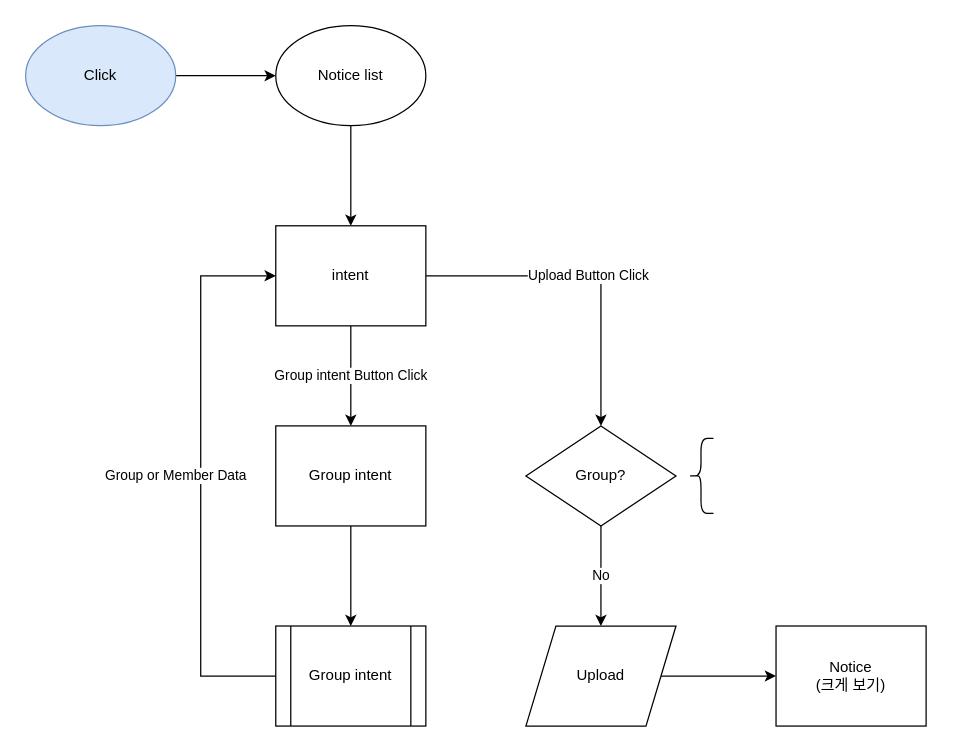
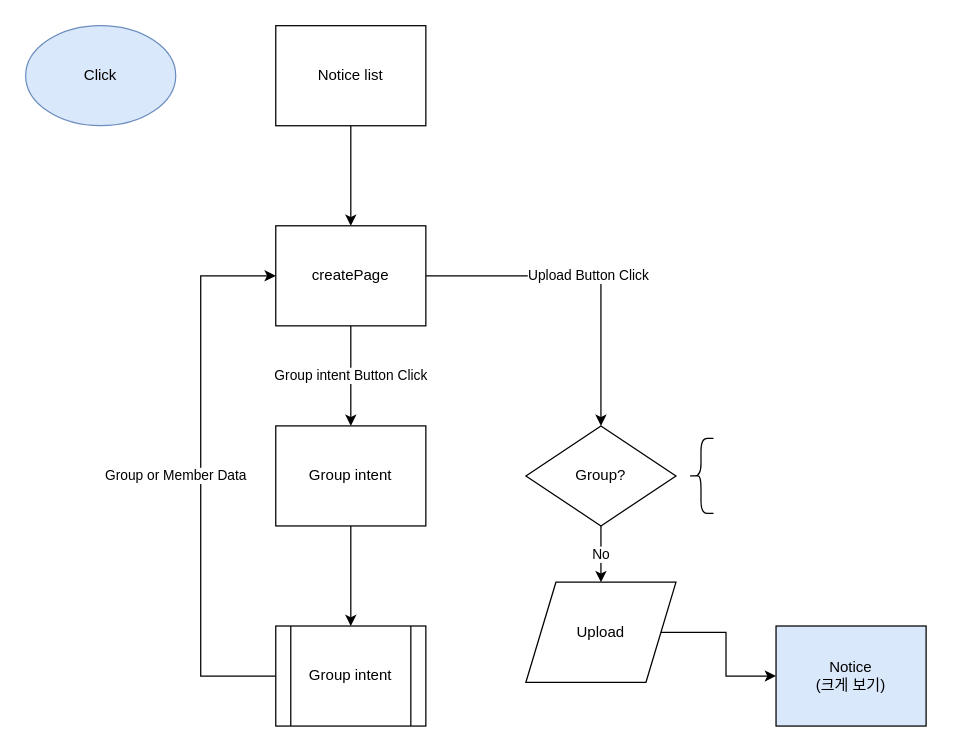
edge "Click" -> "Notice list": removed
node "Notice list": shape ellipse -> rectangle
node "intent": label "intent" -> "createPage"
node "Upload": moved (601, 676) -> (601, 632)
node "Notice (크게 보기)": fillcolor #ffffff -> #dae8fc
